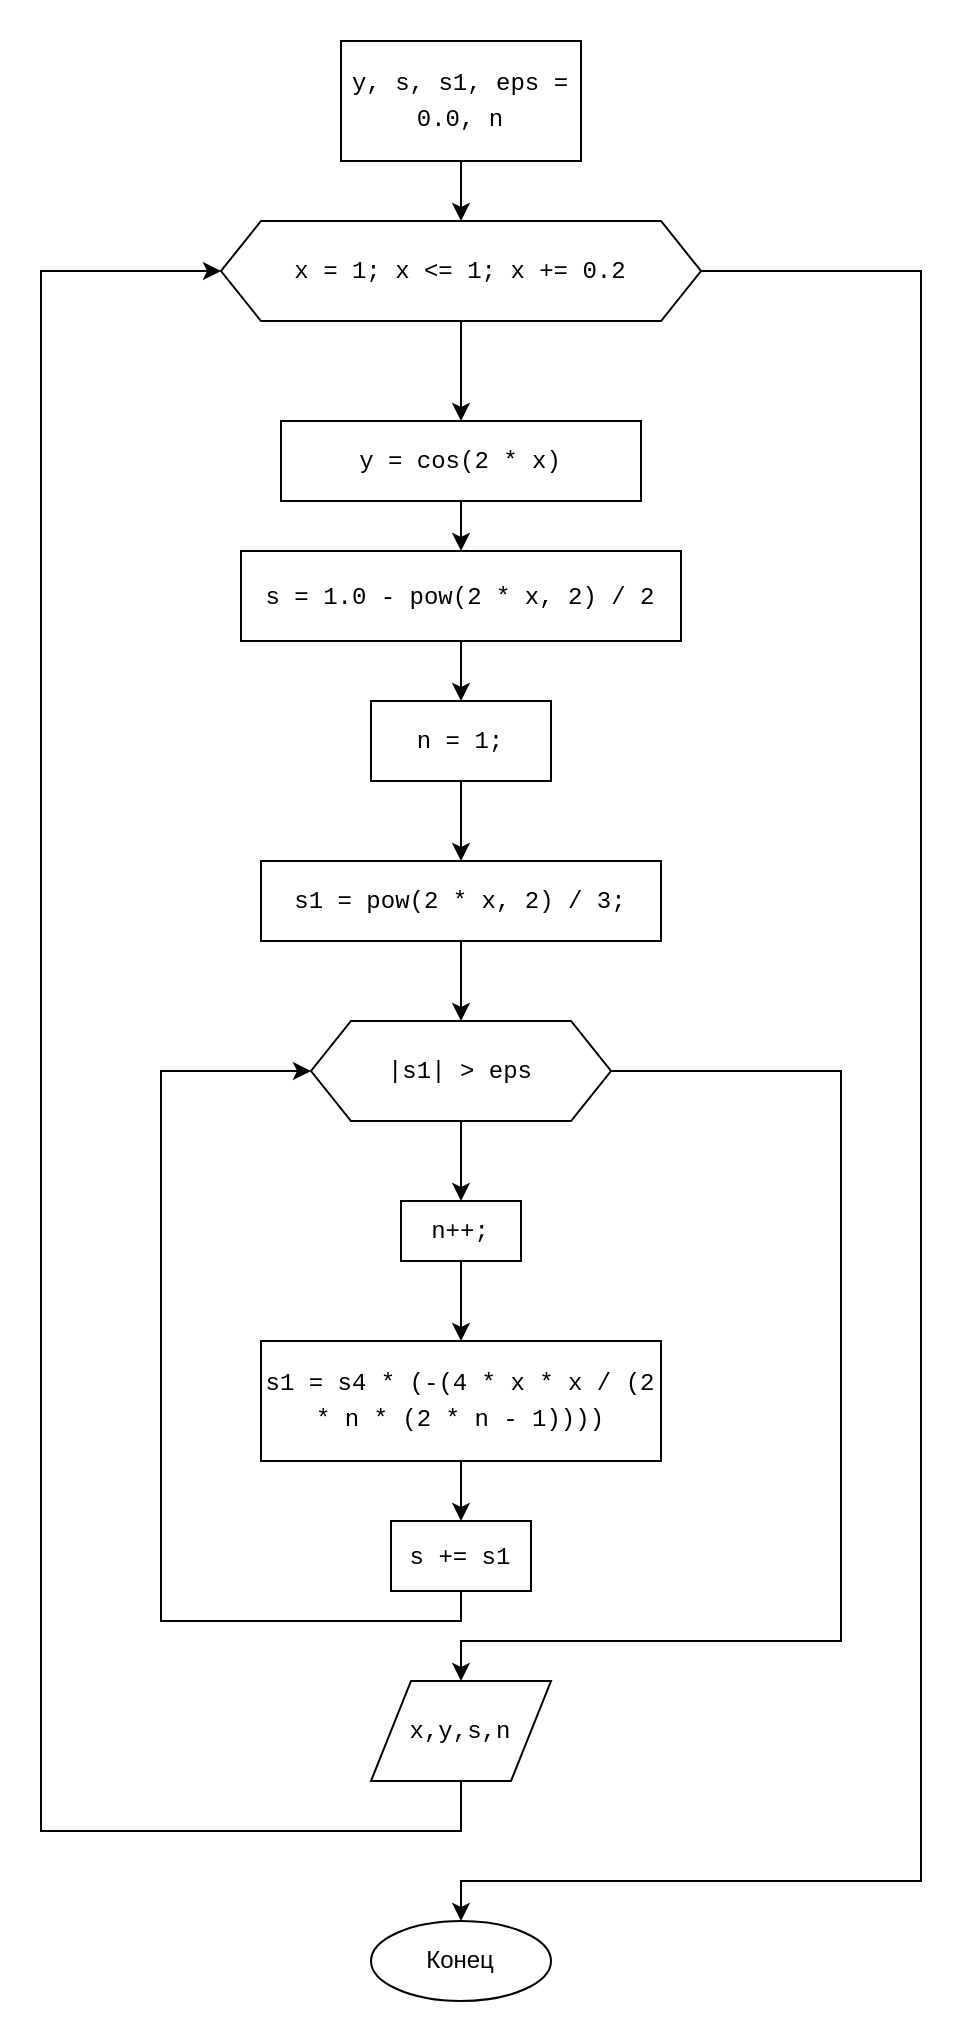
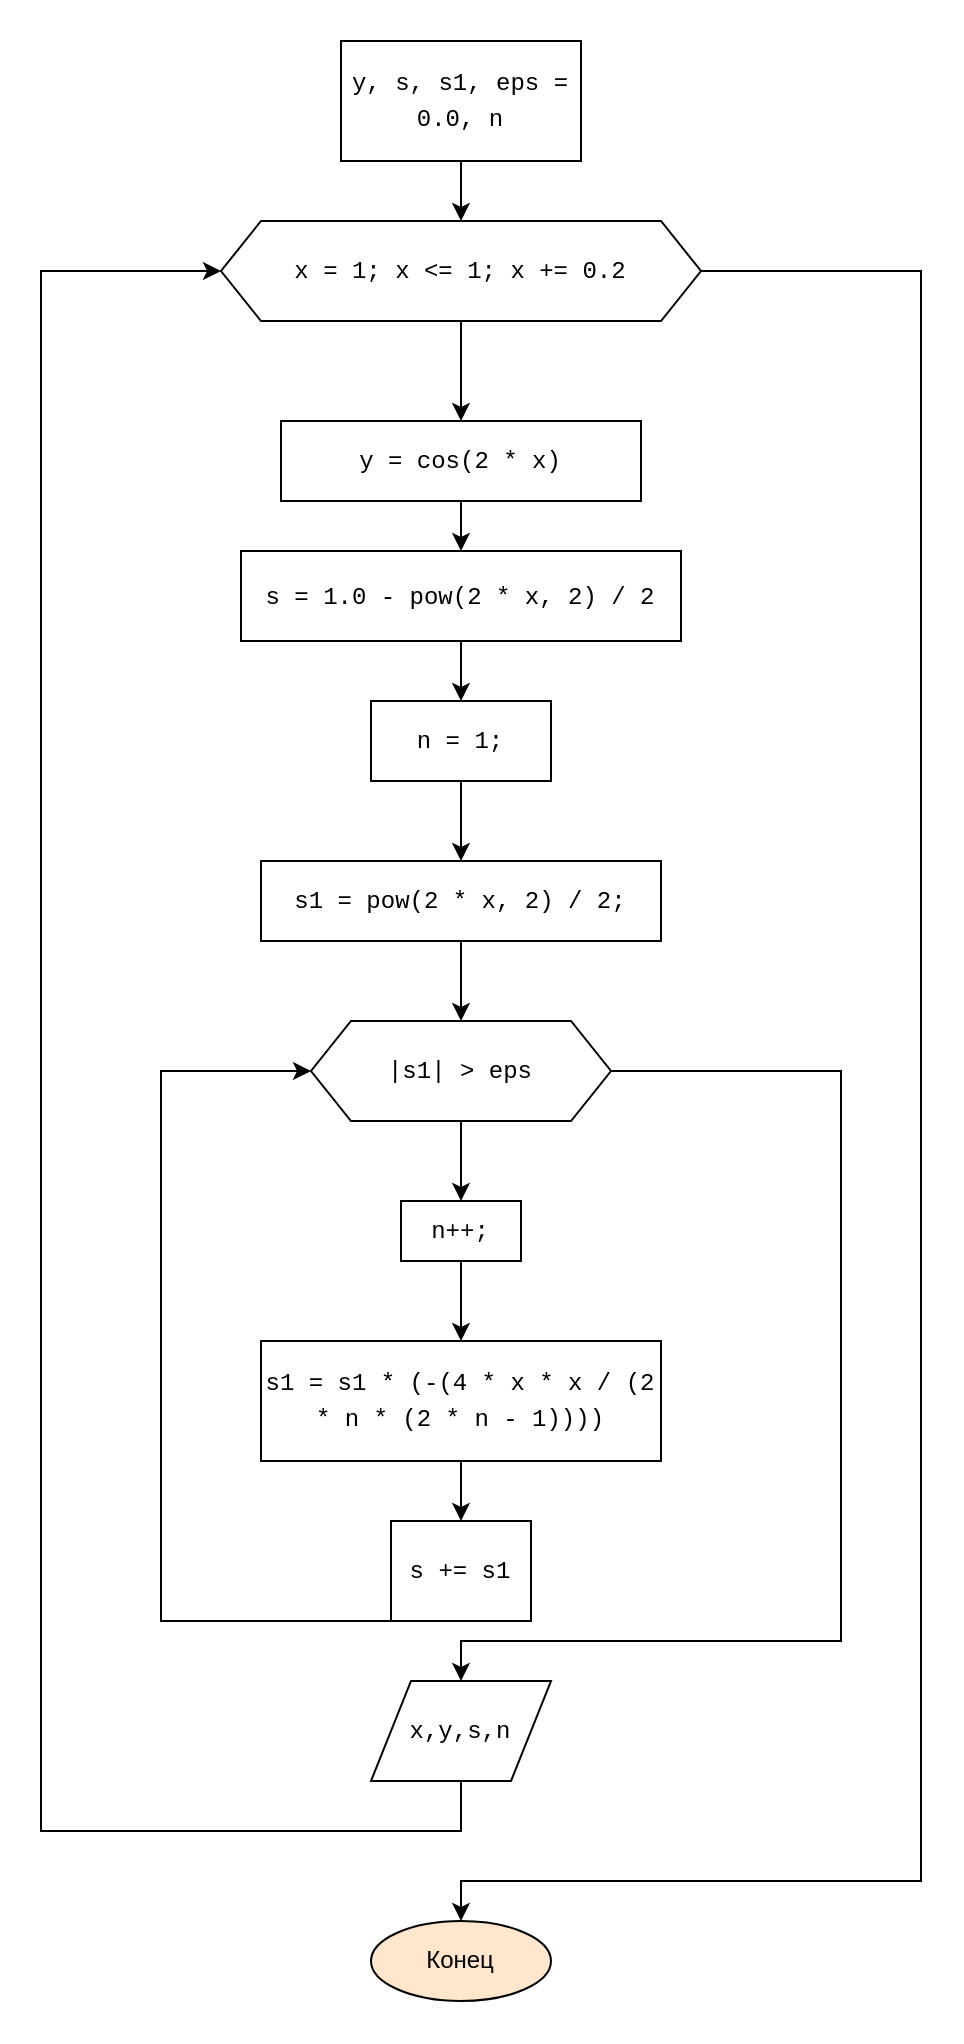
node "s1 = pow(2 * x, 2) / 3;": label "s1 = pow(2 * x, 2) / 3;" -> "s1 = pow(2 * x, 2) / 2;"
node "s1 = s4 * (-(4 * x * x / (2 * n * (2 * n - 1))))": label "s1 = s4 * (-(4 * x * x / (2 * n * (2 * n - 1))))" -> "s1 = s1 * (-(4 * x * x / (2 * n * (2 * n - 1))))"
node "s += s1": size 140x70 -> 140x100
node "Конец": fillcolor #ffffff -> #ffe6cc
